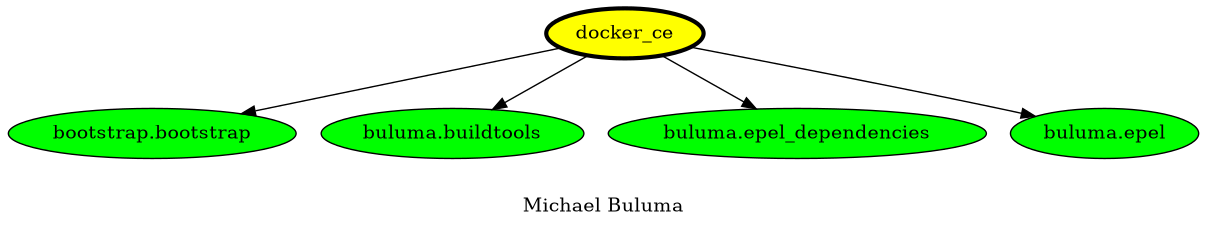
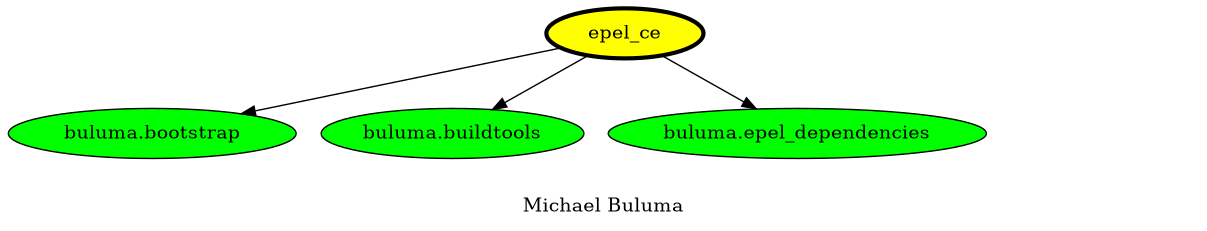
node "docker_ce": label "docker_ce" -> "epel_ce"
node "bootstrap.bootstrap": label "bootstrap.bootstrap" -> "buluma.bootstrap"
node "buluma.epel": removed
